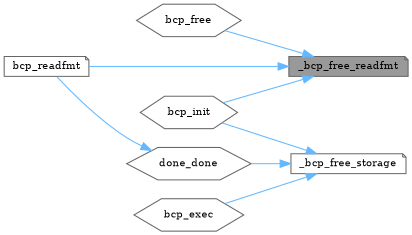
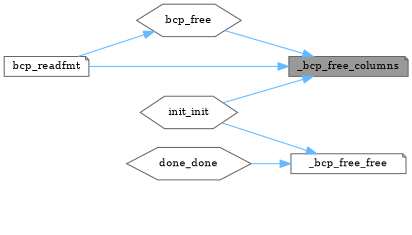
node "_bcp_free_readfmt": label "_bcp_free_readfmt" -> "_bcp_free_columns"
node "bcp_init": label "bcp_init" -> "init_init"
edge "bcp_readfmt" -> "done_done": now "bcp_readfmt" -> "bcp_free"
node "_bcp_free_storage": label "_bcp_free_storage" -> "_bcp_free_free"
node "bcp_exec": removed
